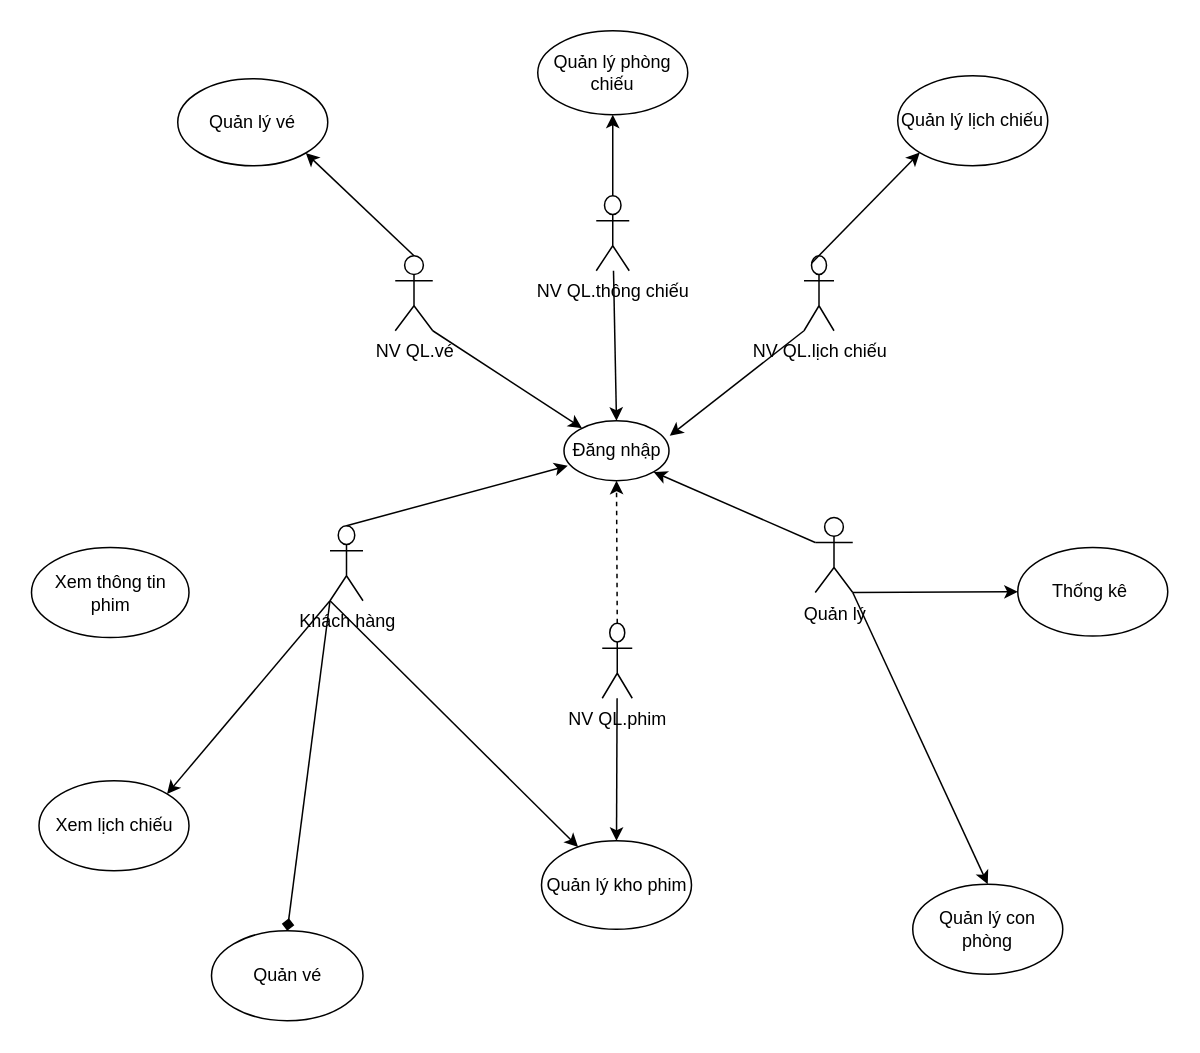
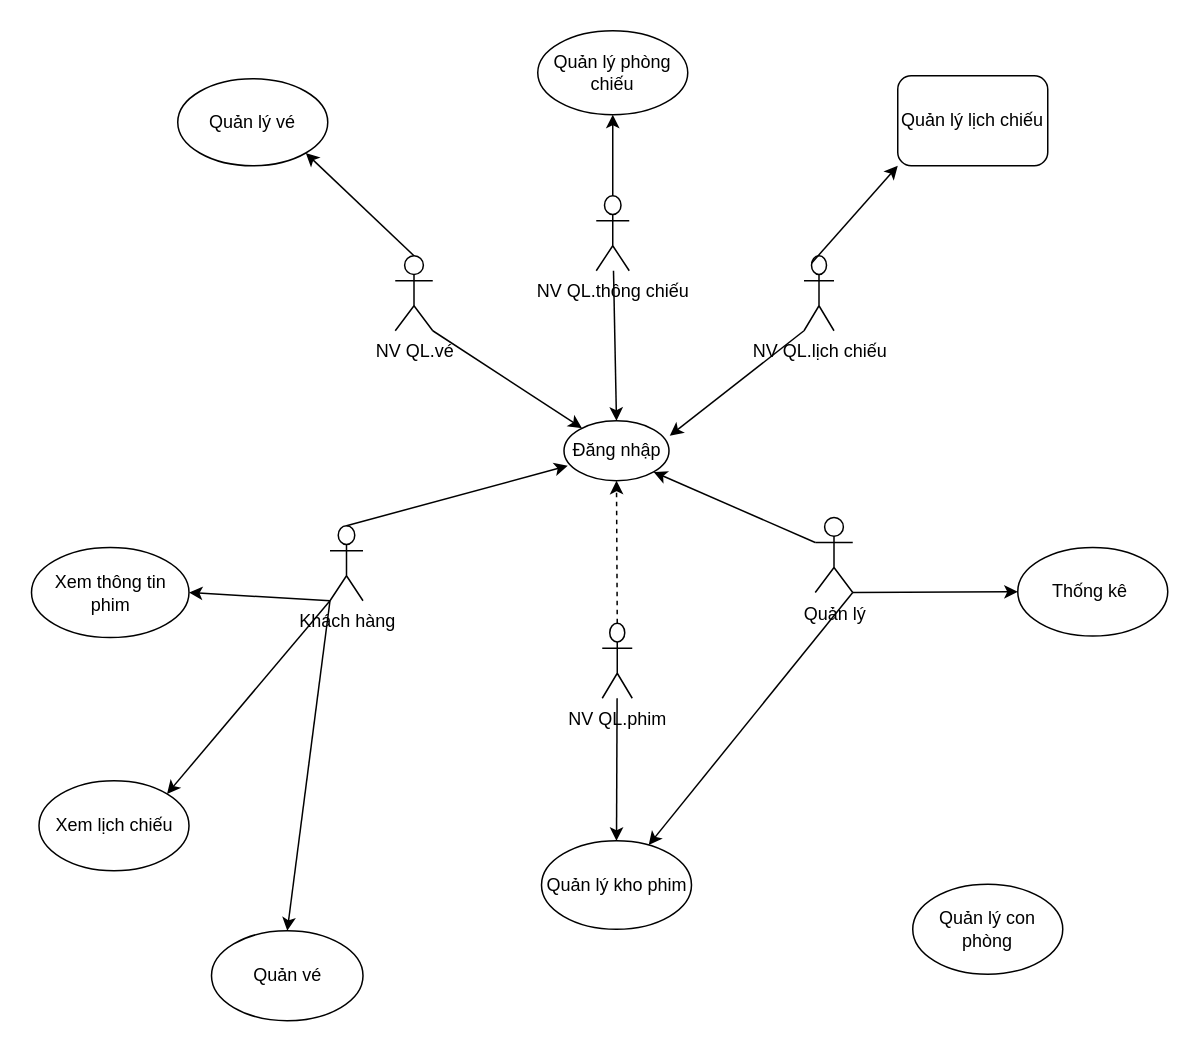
node "Quản lý lịch chiếu": shape ellipse -> rounded rectangle
edge "Khách hàng" -> "Quản lý kho phim": now "Khách hàng" -> "Xem thông tin phim"
edge "Quản lý" -> "Quản lý con phòng": now "Quản lý" -> "Quản lý kho phim"
edge "Khách hàng" -> "Quản vé": arrowhead diamond -> classic
